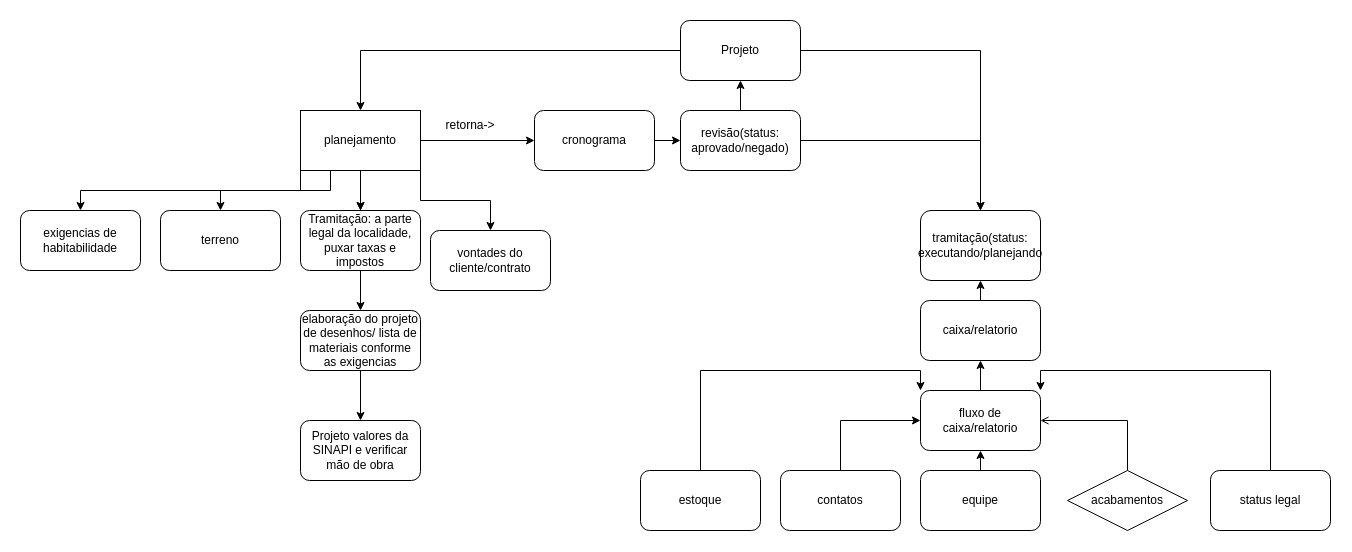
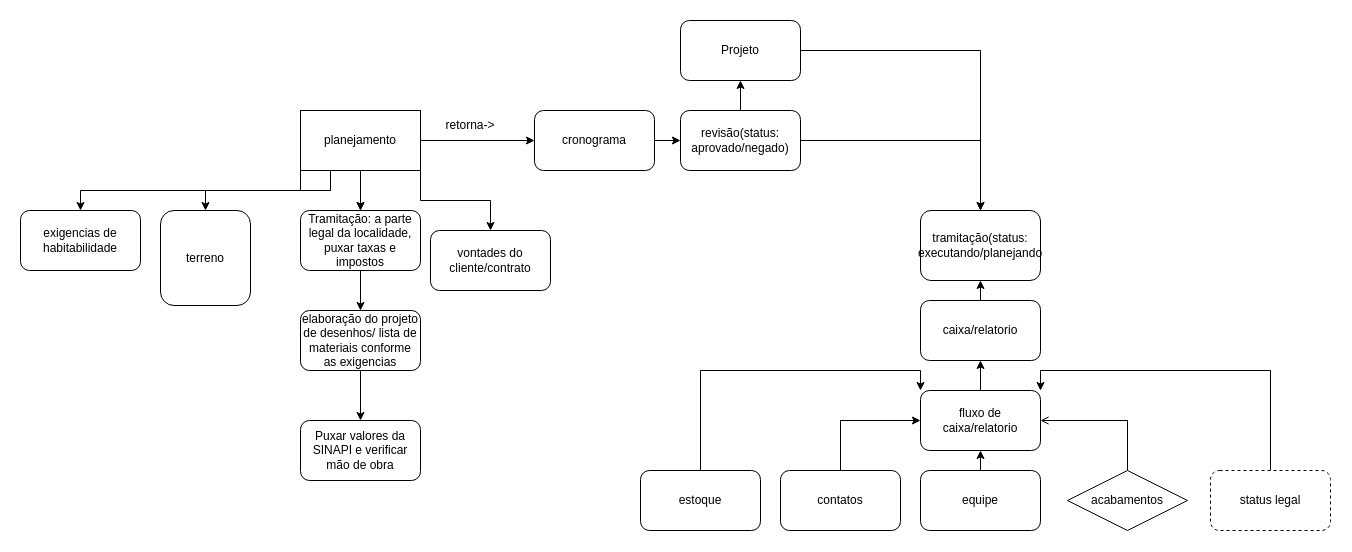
edge "Projeto" -> "planejamento": removed
node "terreno": size 120x60 -> 90x95
node "Projeto valores da SINAPI e verificar mão de obra": label "Projeto valores da SINAPI e verificar mão de obra" -> "Puxar valores da SINAPI e verificar mão de obra"
node "status legal": style solid -> dashed
